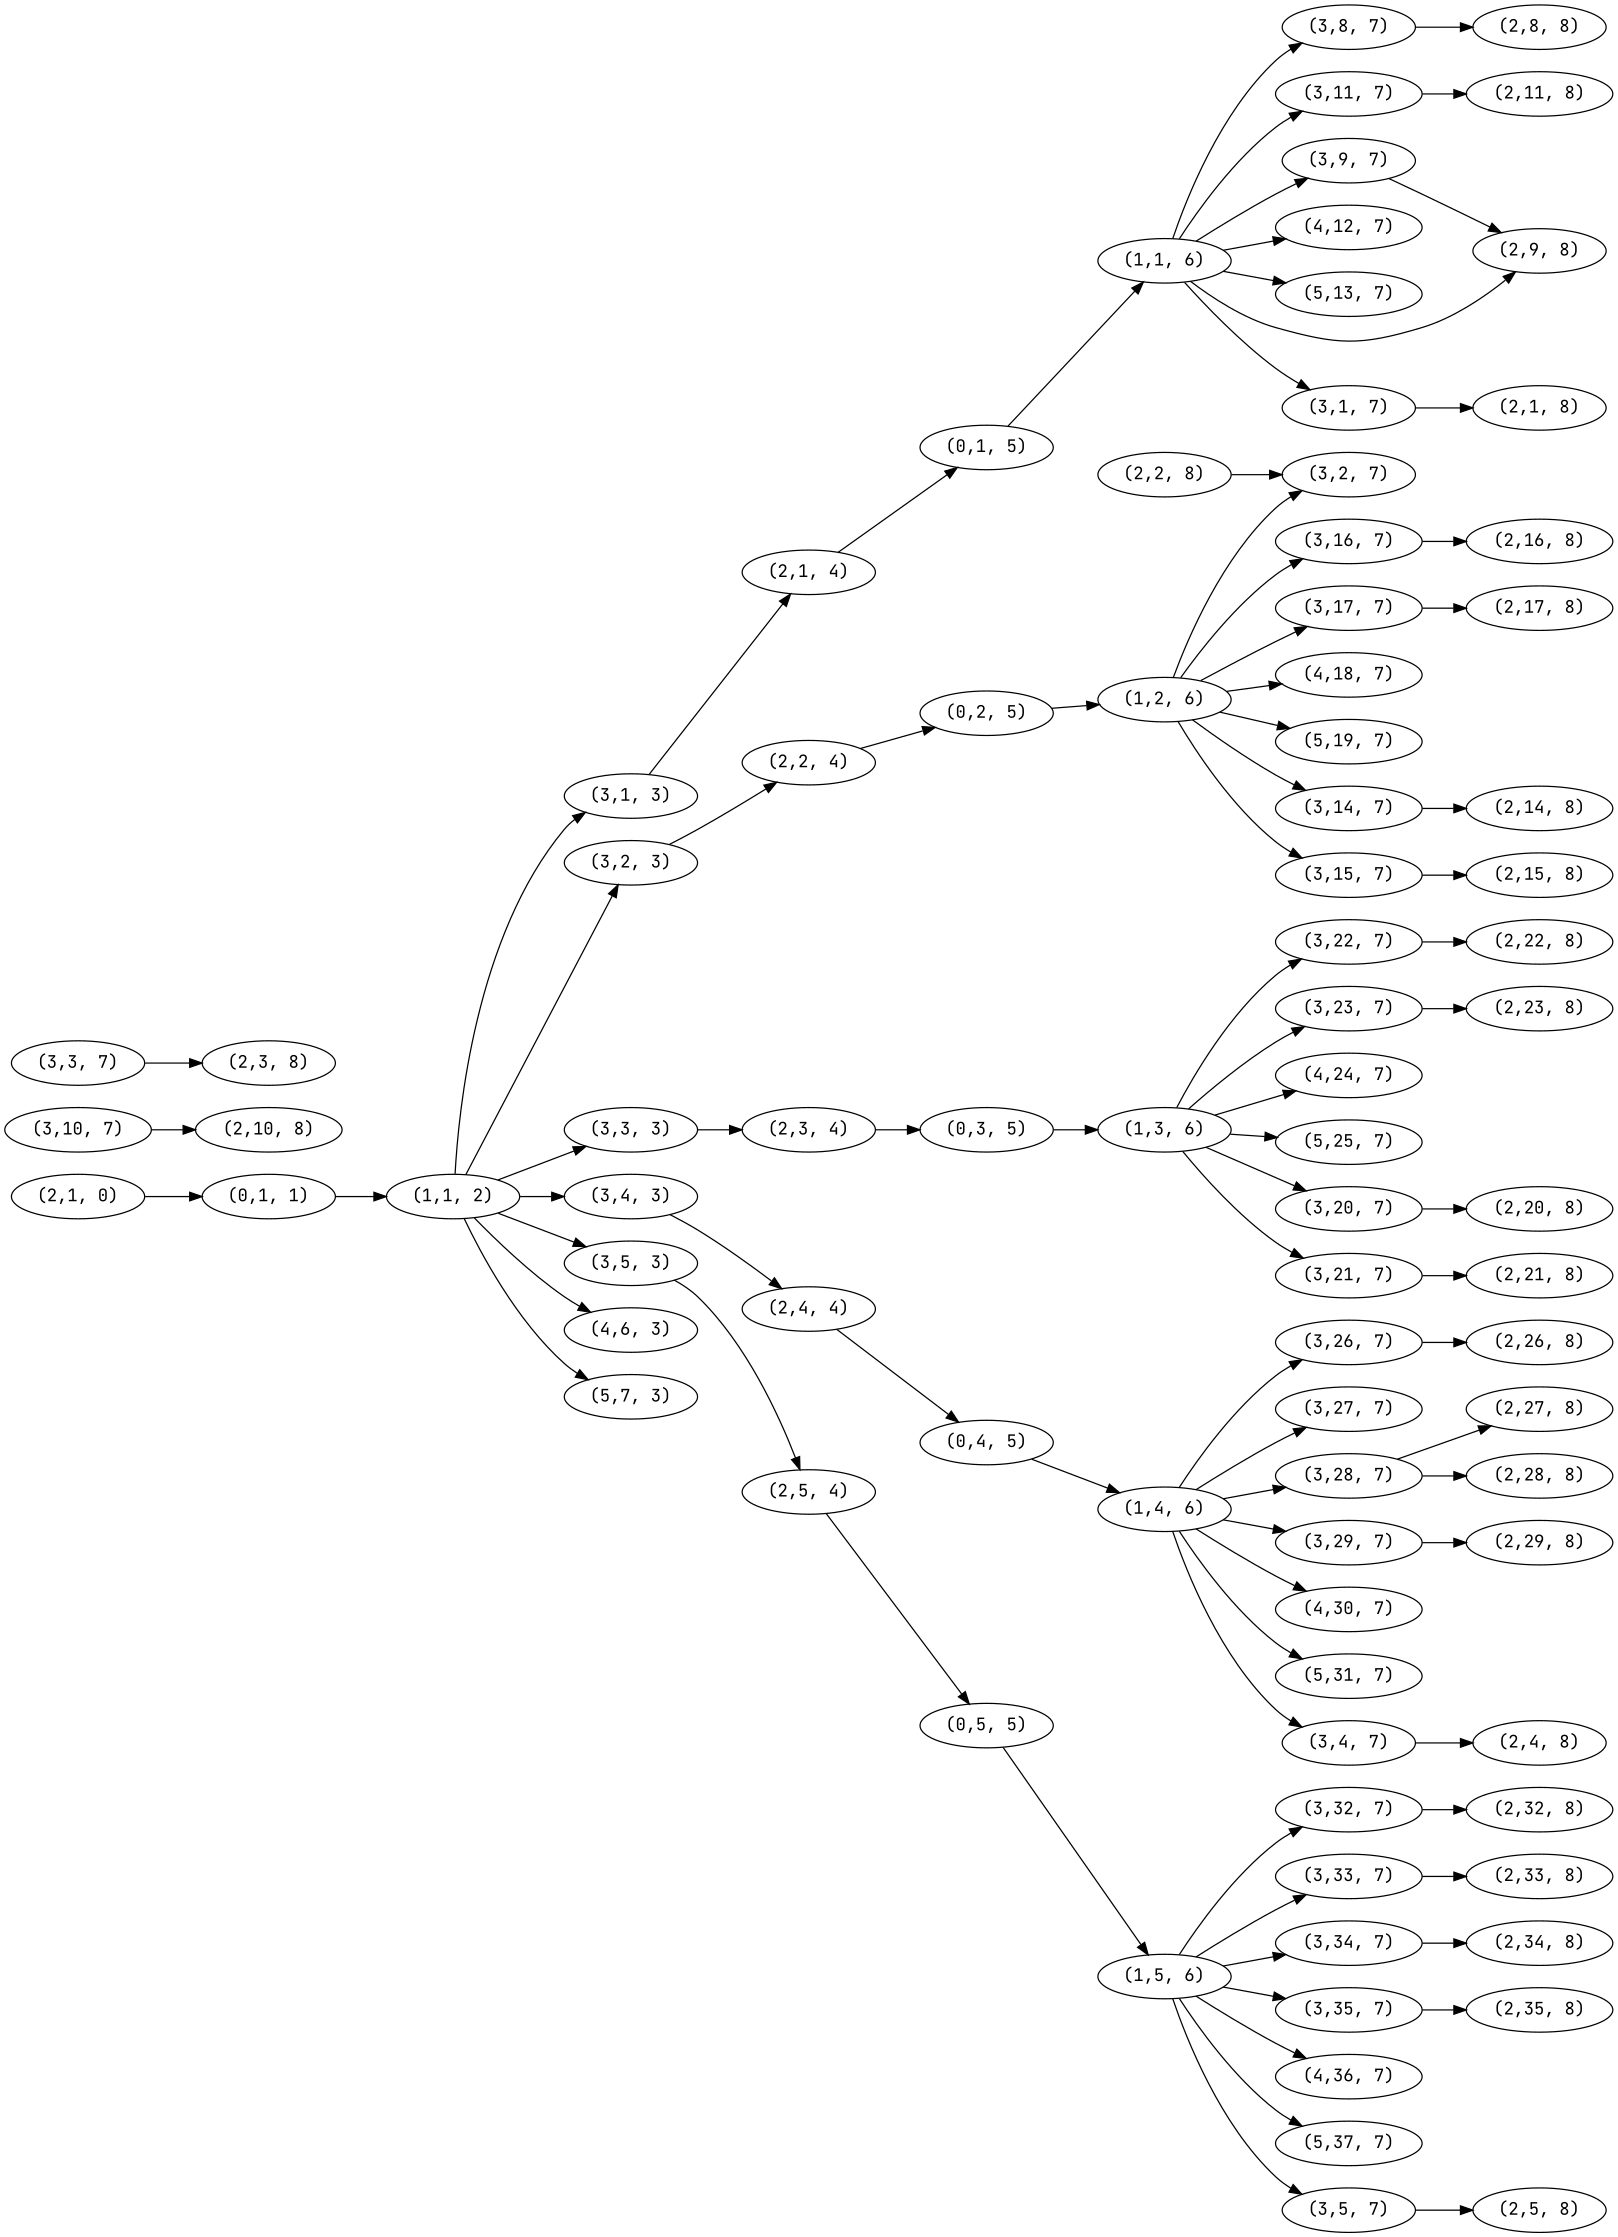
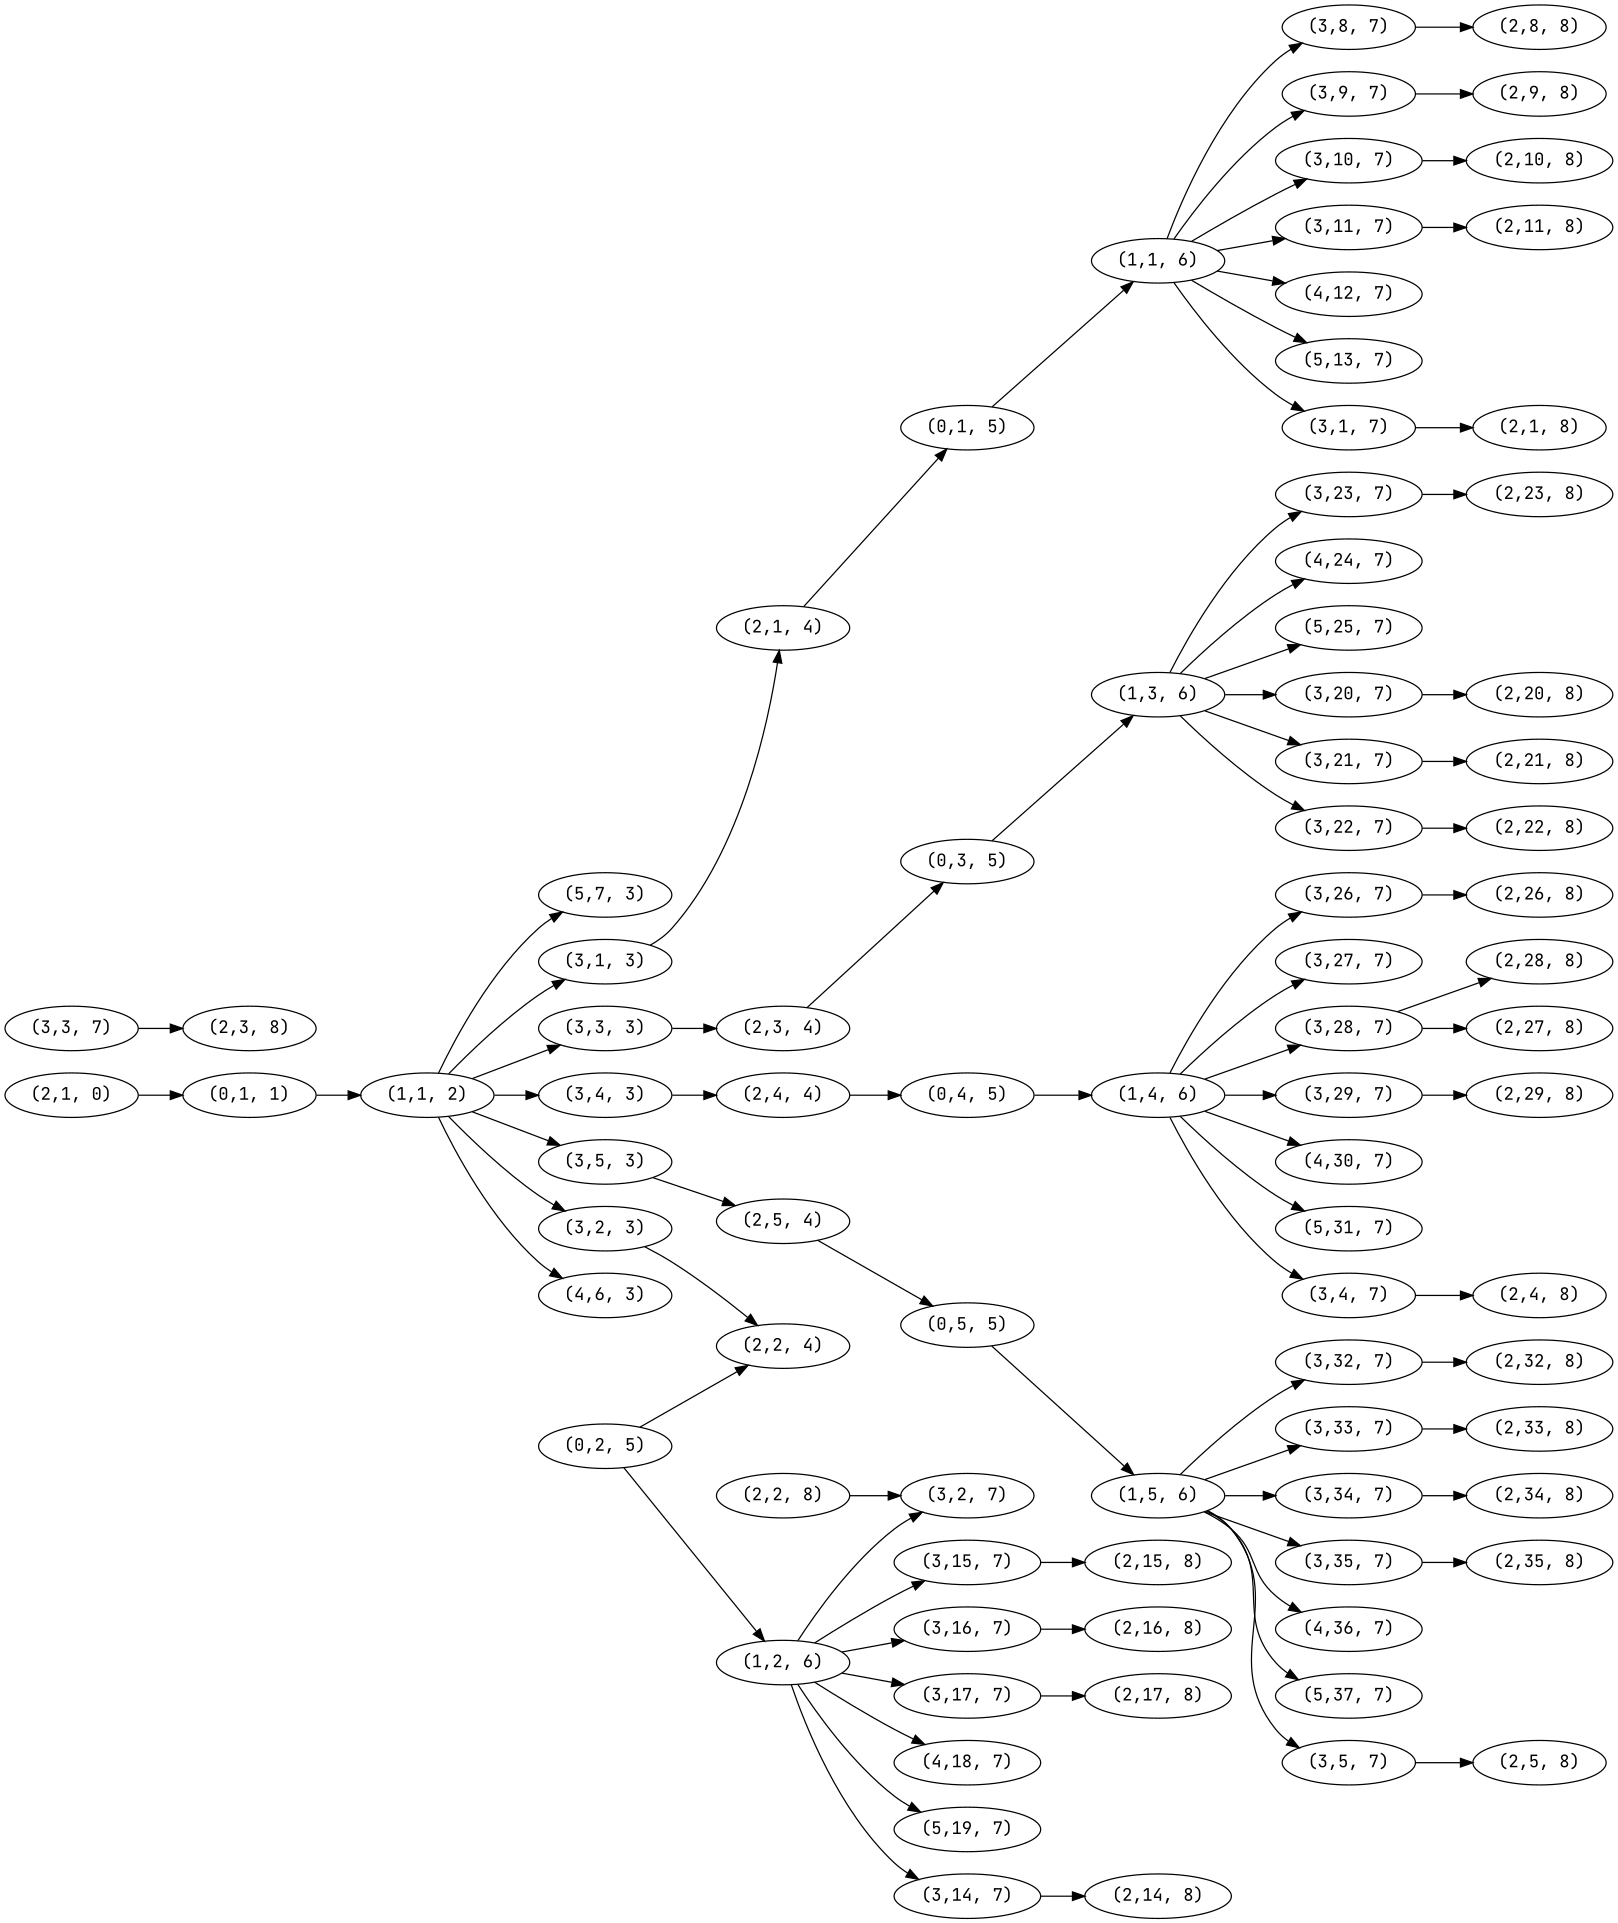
edge "(1,1, 6)" -> "(2,9, 8)": now "(1,1, 6)" -> "(3,10, 7)"
edge "(2,2, 4)" -> "(0,2, 5)": reversed
